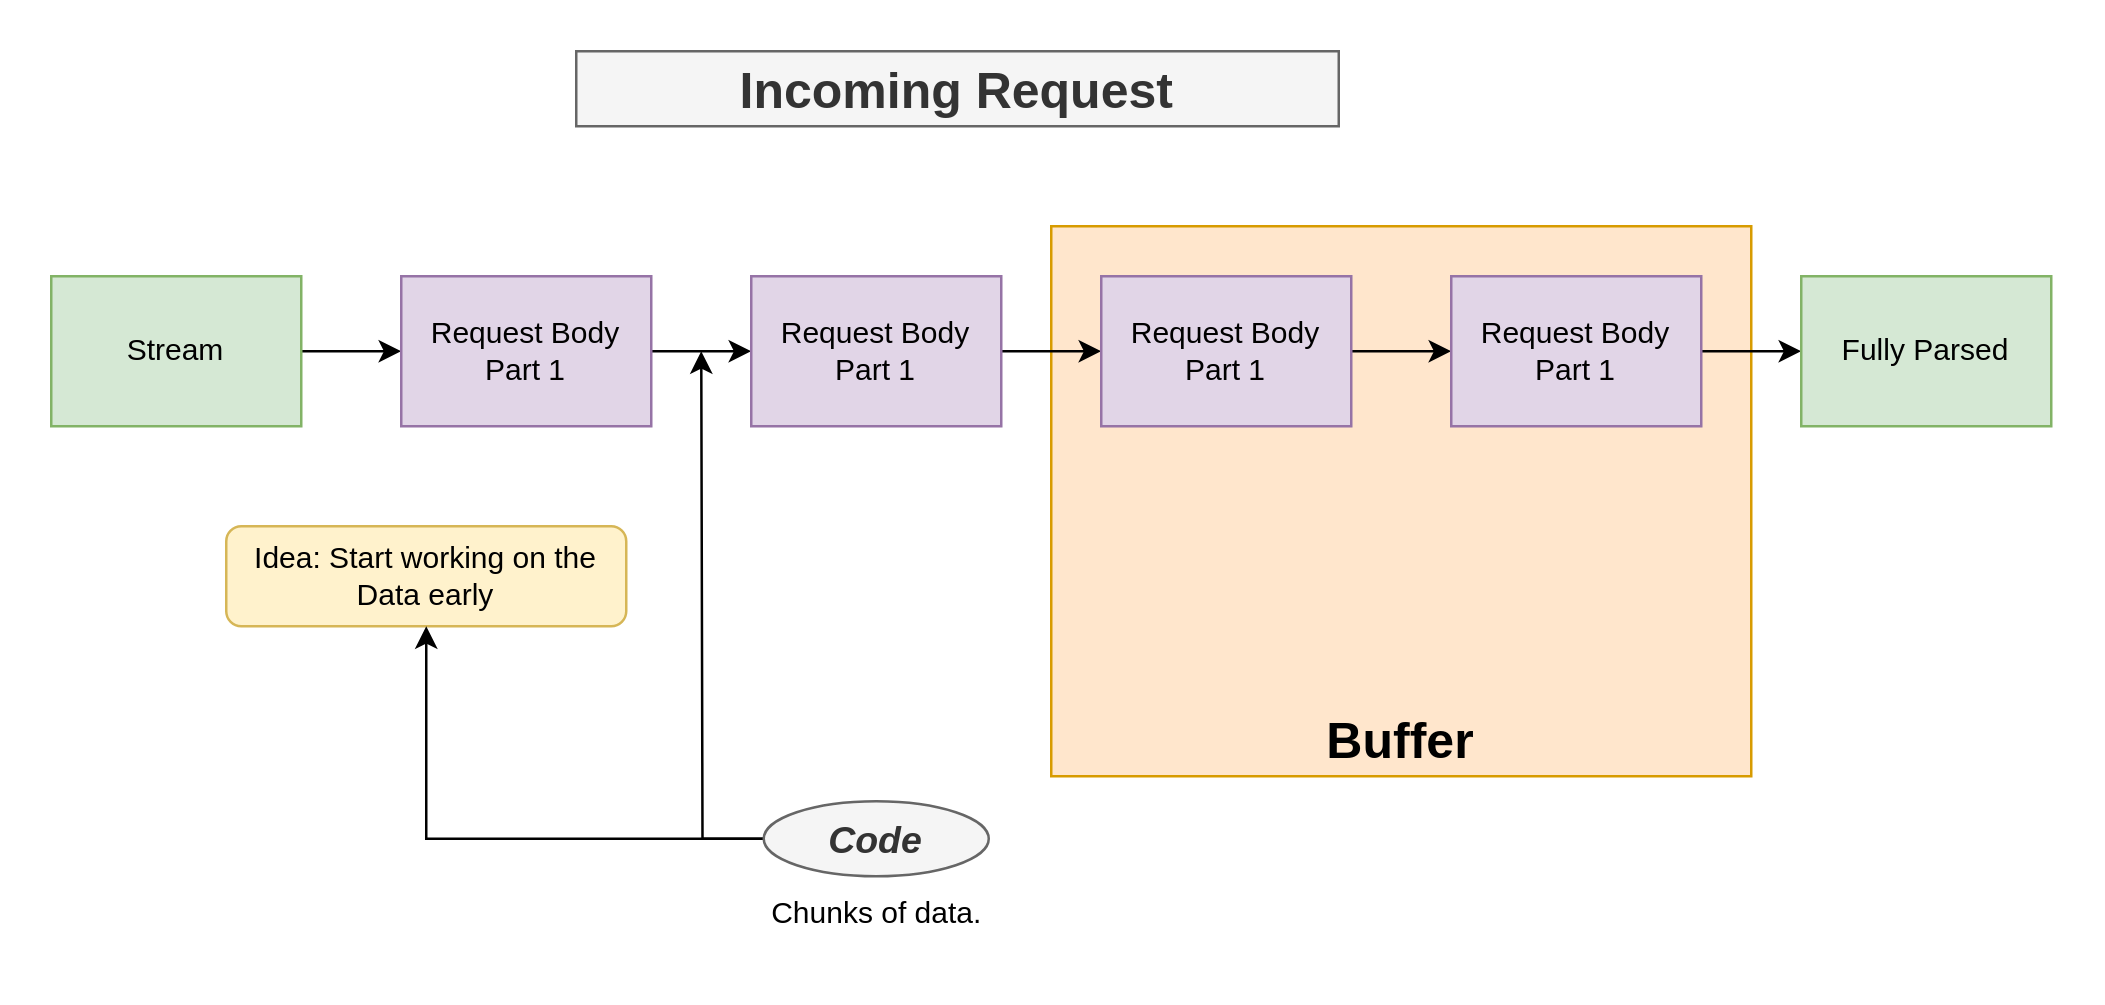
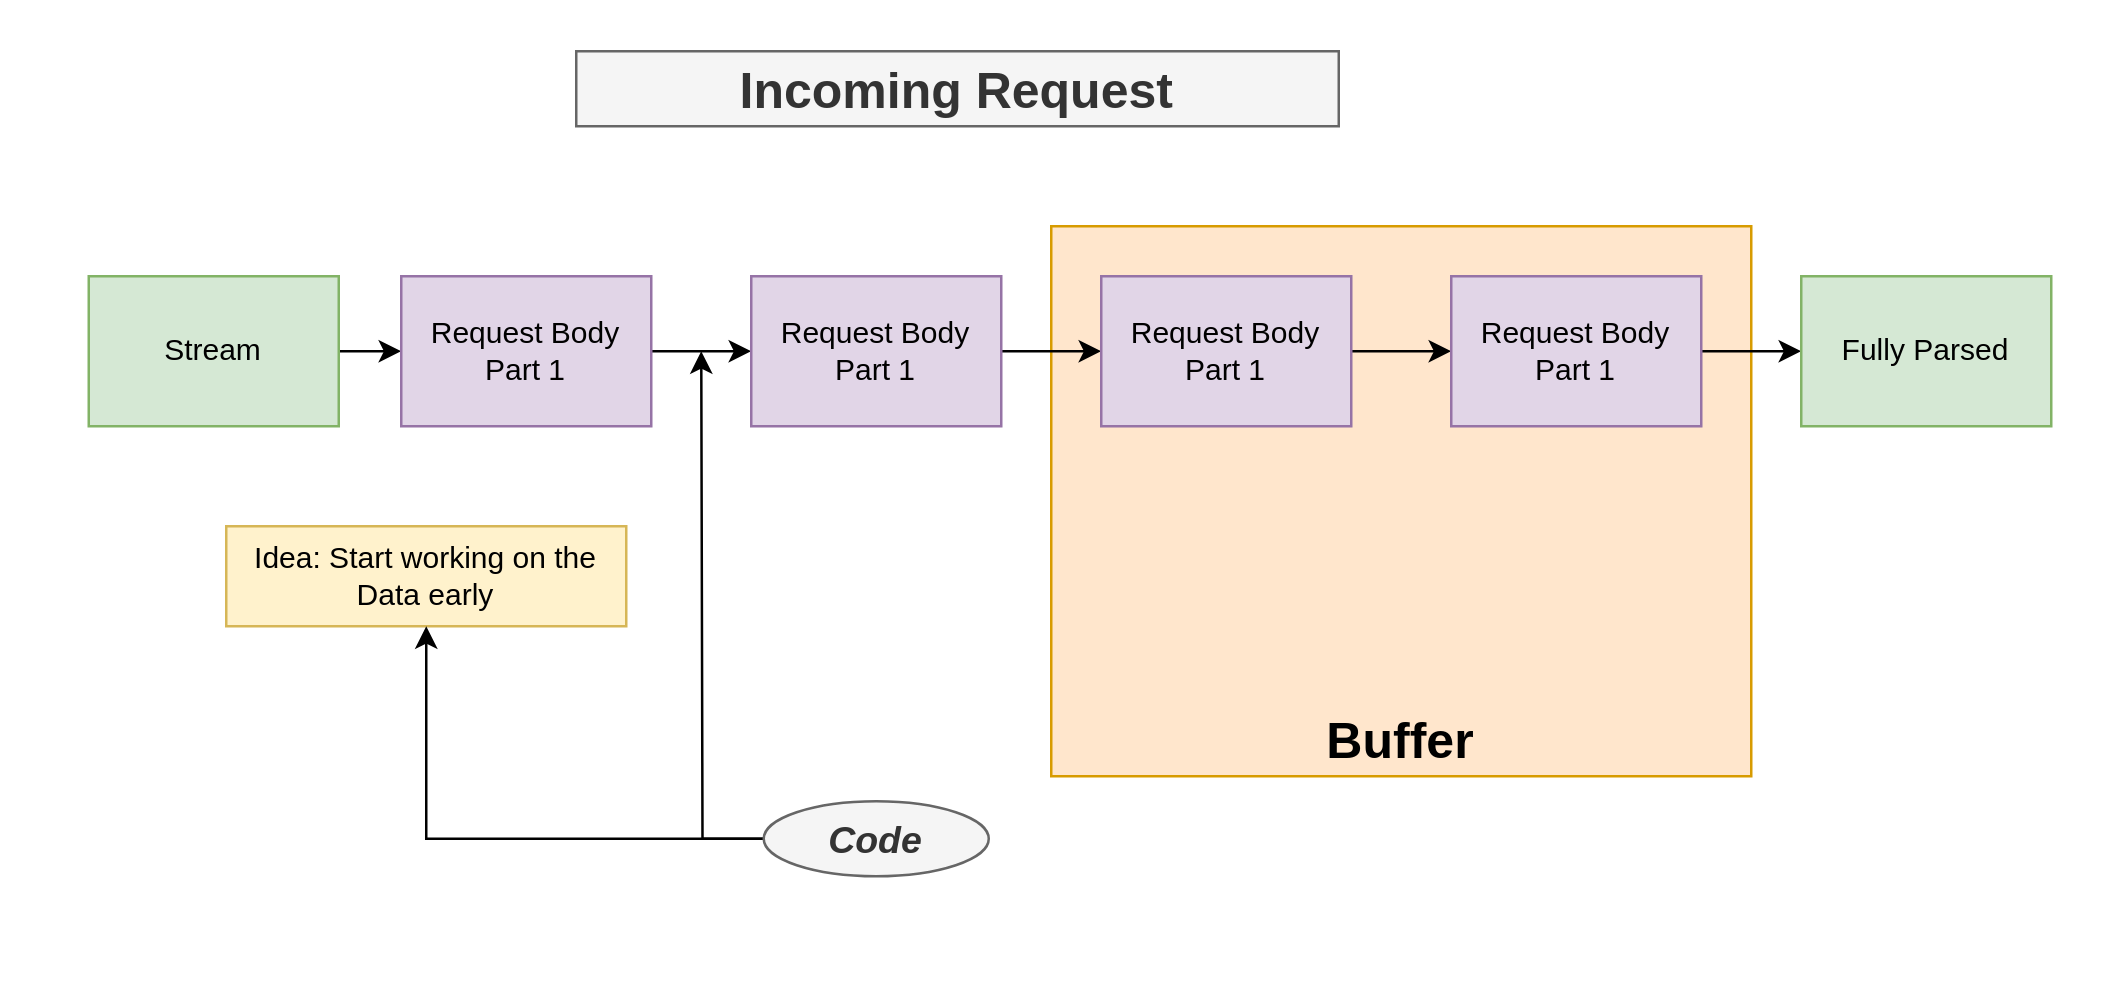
node "Stream": moved (176, 351) -> (214, 351)
node "Idea: Start working on the Data early": shape rounded rectangle -> rectangle
node "Chunks of data.": removed
